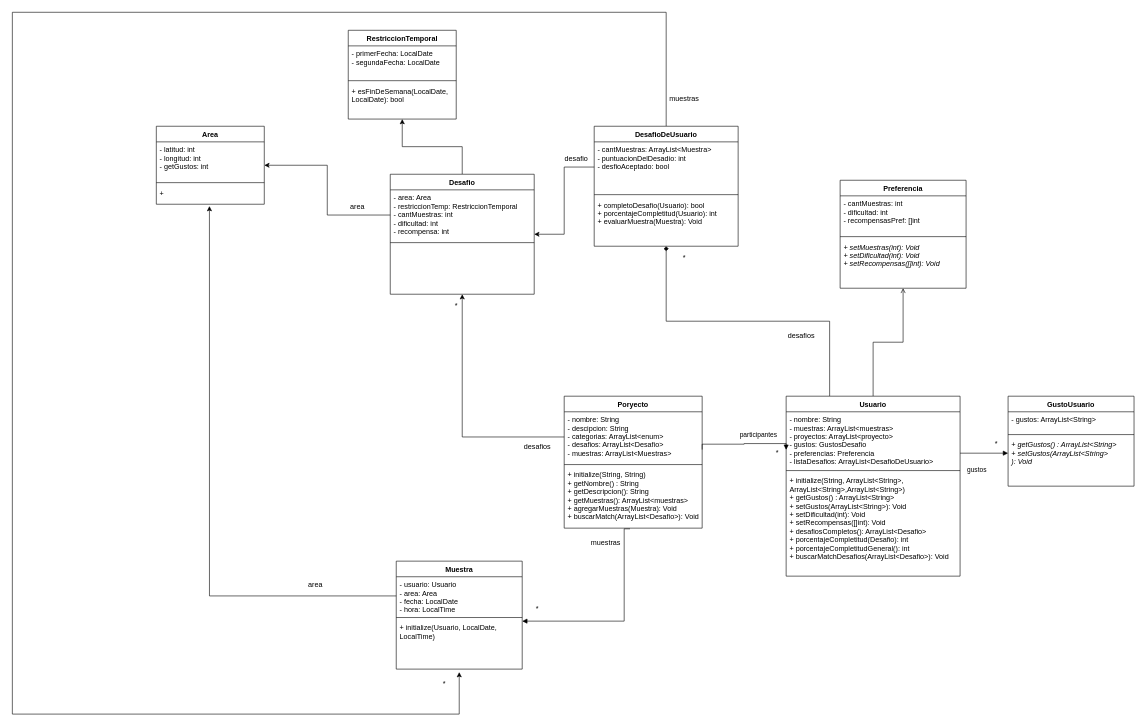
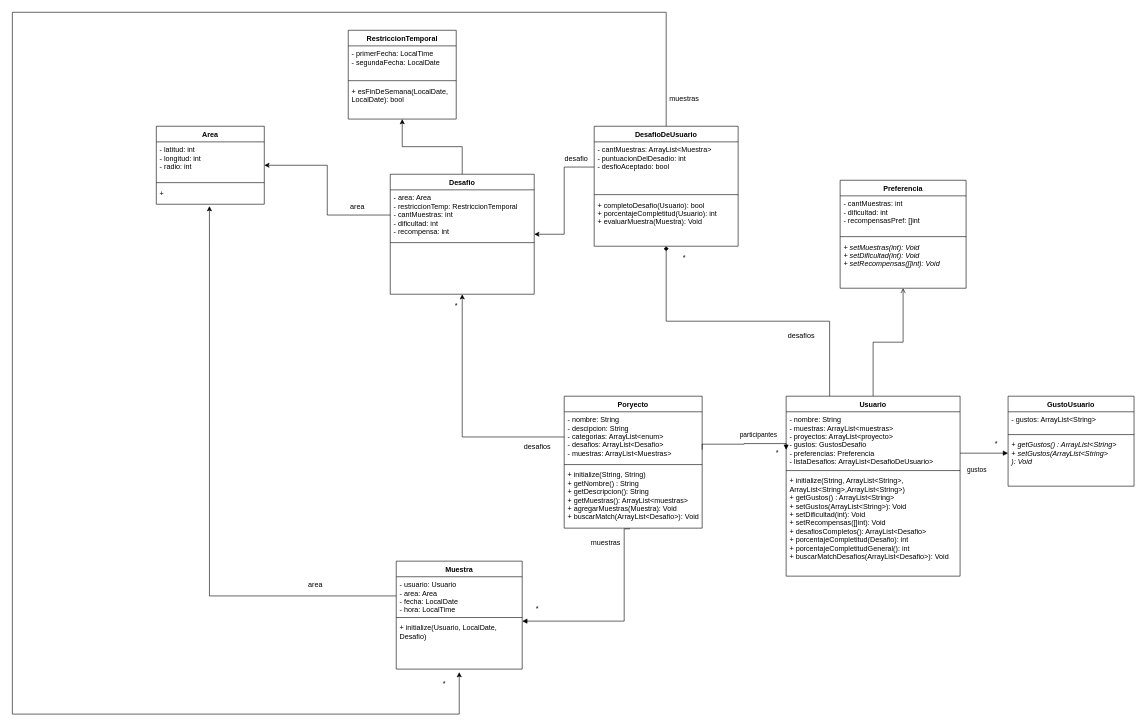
node "- primerFecha: LocalDate - segundaFecha: LocalDate": label "- primerFecha: LocalDate - segundaFecha: LocalDate" -> "- primerFecha: LocalTime - segundaFecha: LocalDate"
node "- latitud: int - longitud: int - getGustos: int": label "- latitud: int - longitud: int - getGustos: int" -> "- latitud: int - longitud: int - radio: int"
node "+ initialize(Usuario, LocalDate, LocalTime)": label "+ initialize(Usuario, LocalDate, LocalTime)" -> "+ initialize(Usuario, LocalDate, Desafio)"
